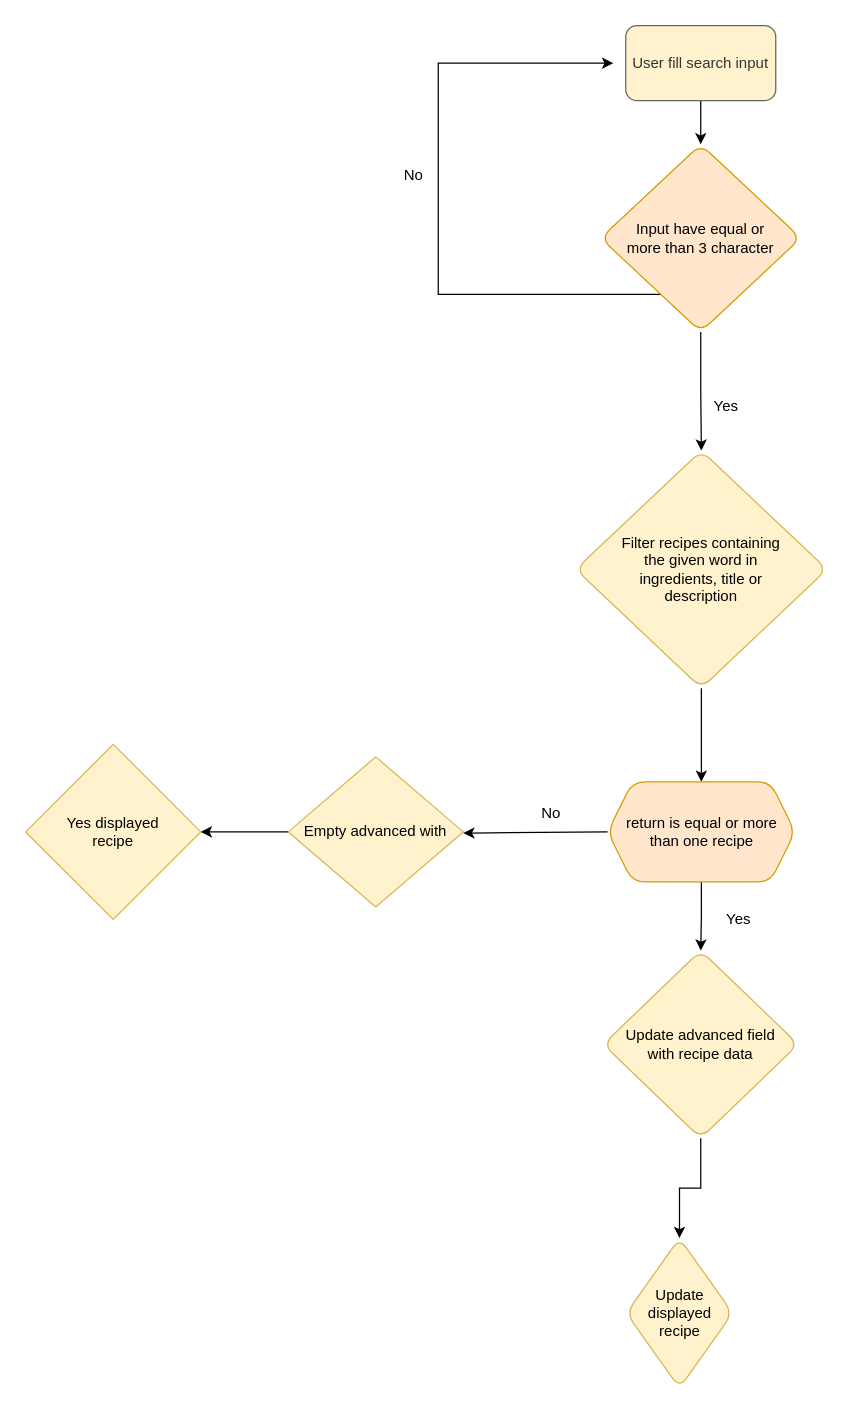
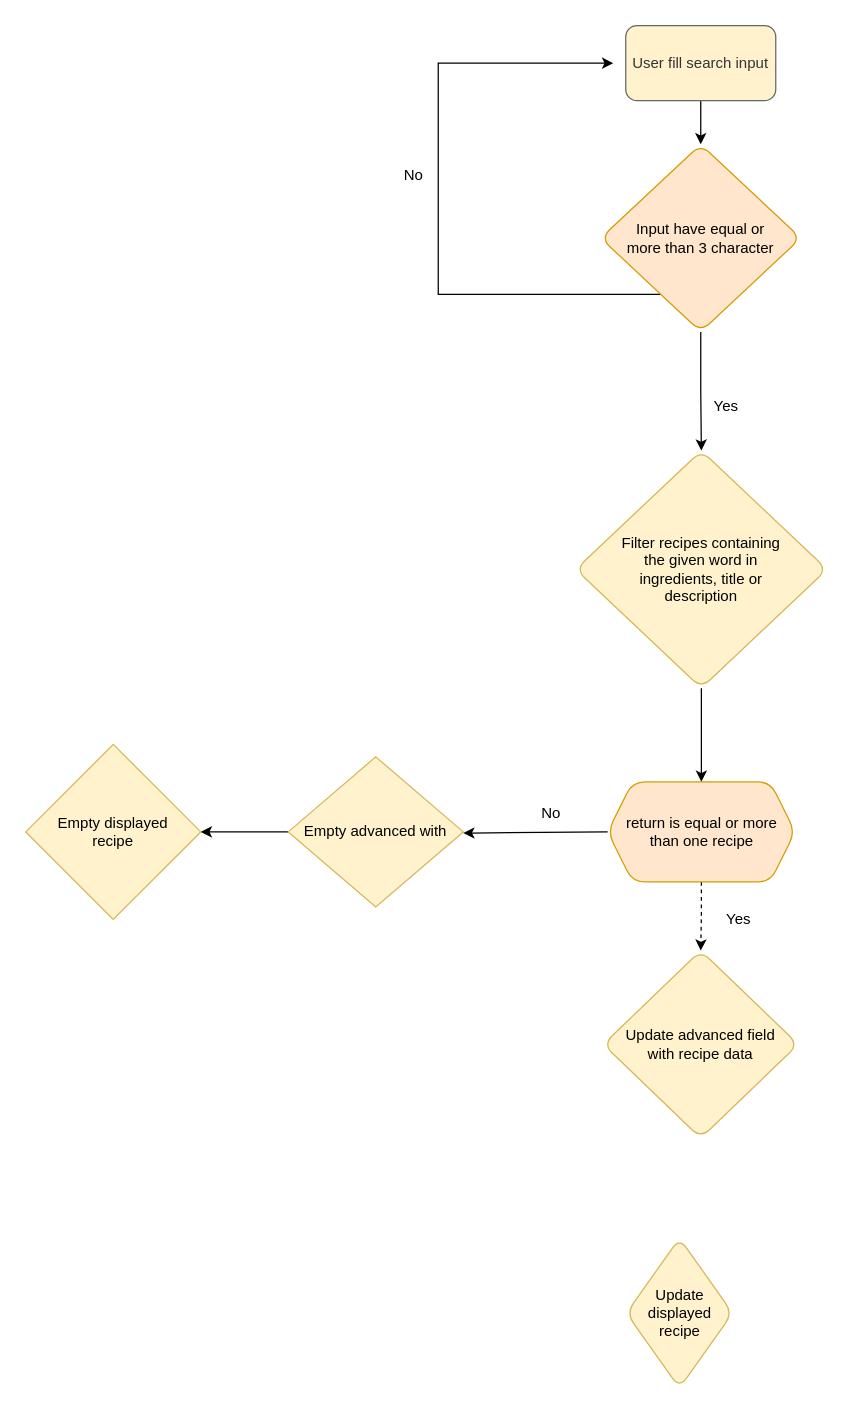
node "Yes displayed recipe": label "Yes displayed recipe" -> "Empty displayed recipe"
edge "return is equal or more than one recipe" -> "Update advanced field with recipe data": style solid -> dashed
edge "Update advanced field with recipe data" -> "Update displayed recipe": removed
